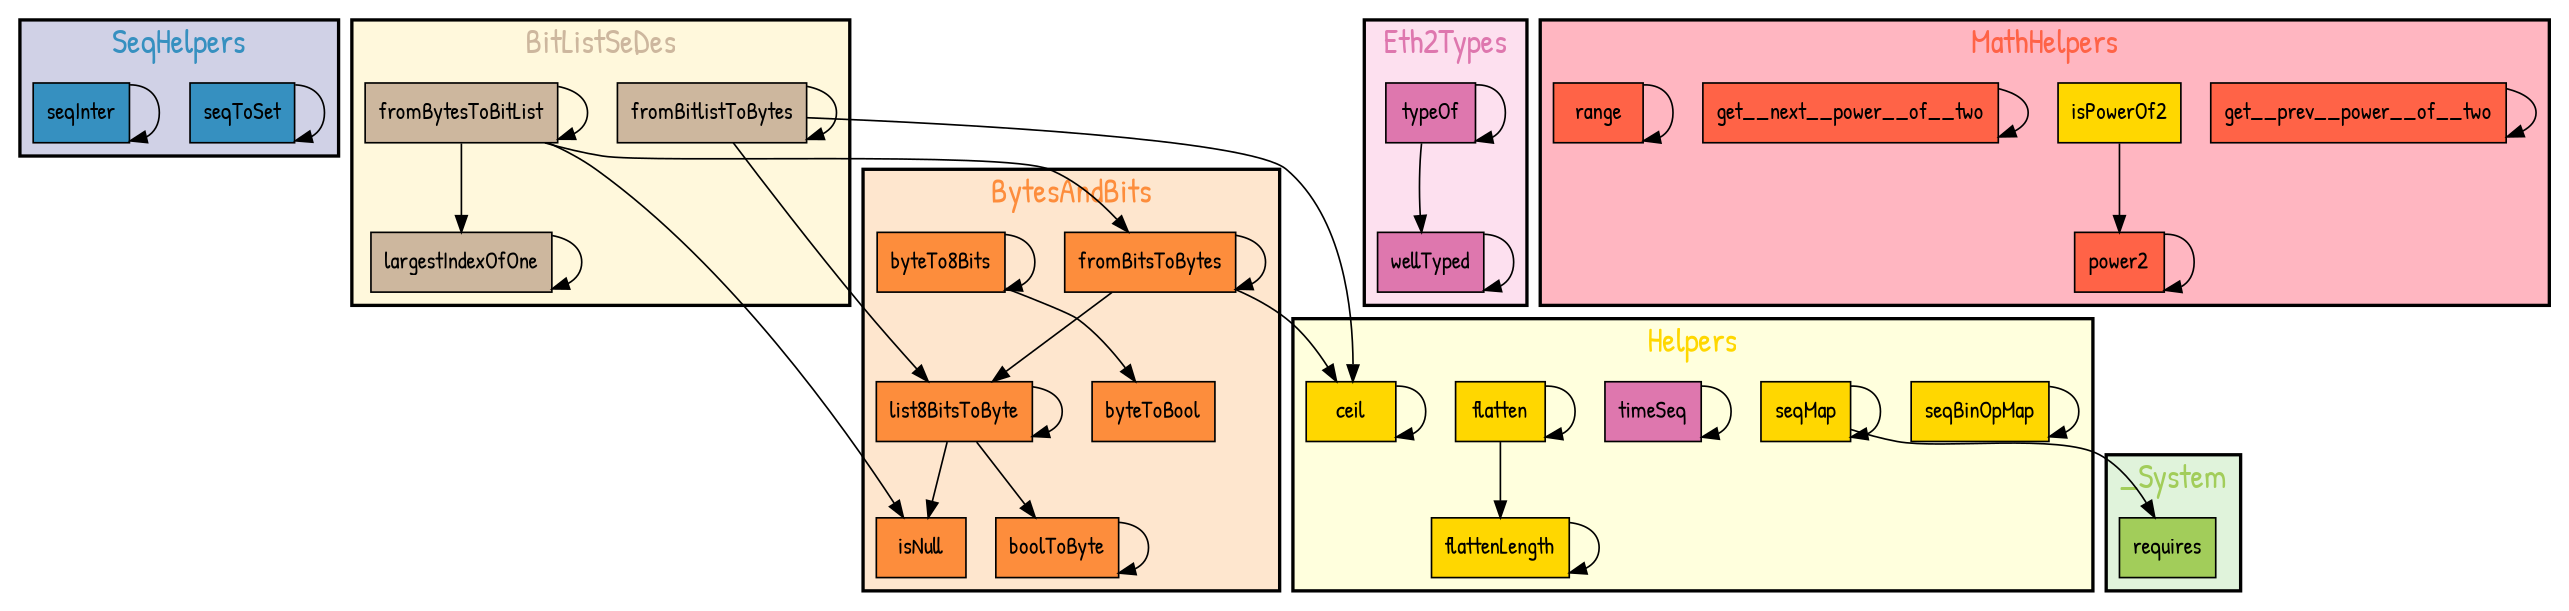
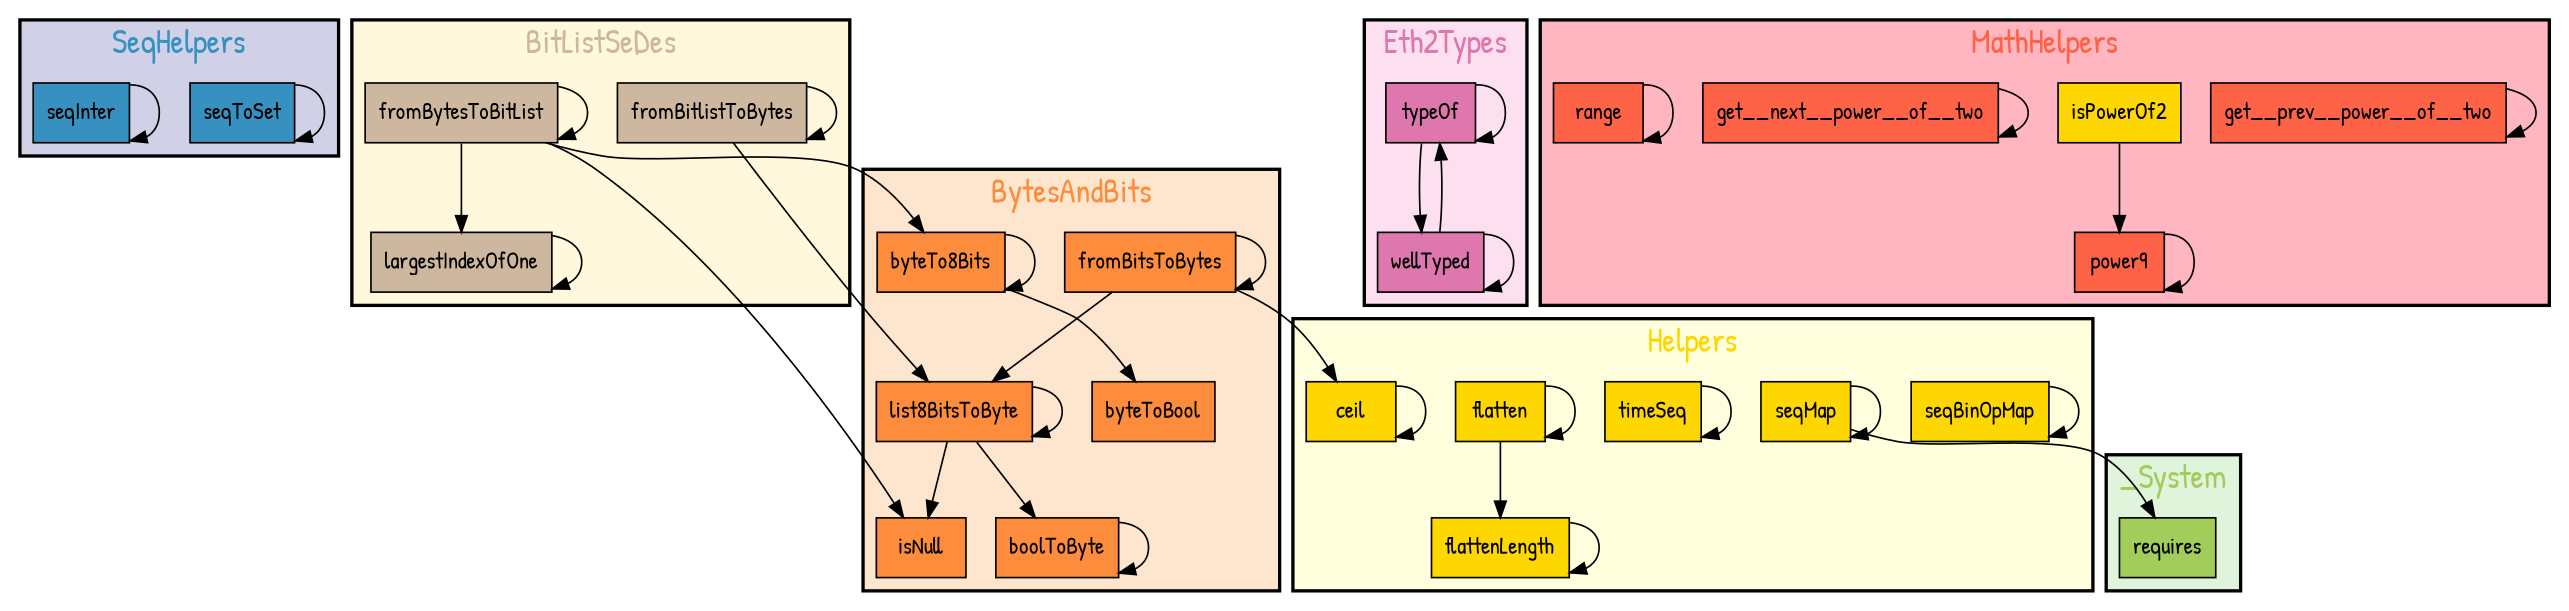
edge "fromBitlistToBytes" -> "ceil": removed
edge "fromBytesToBitList" -> "fromBitsToBytes": now "fromBytesToBitList" -> "byteTo8Bits"
edge "wellTyped" -> "typeOf": added
node "power2": label "power2" -> "power9"
node "timeSeq": fillcolor #de77ae -> gold
